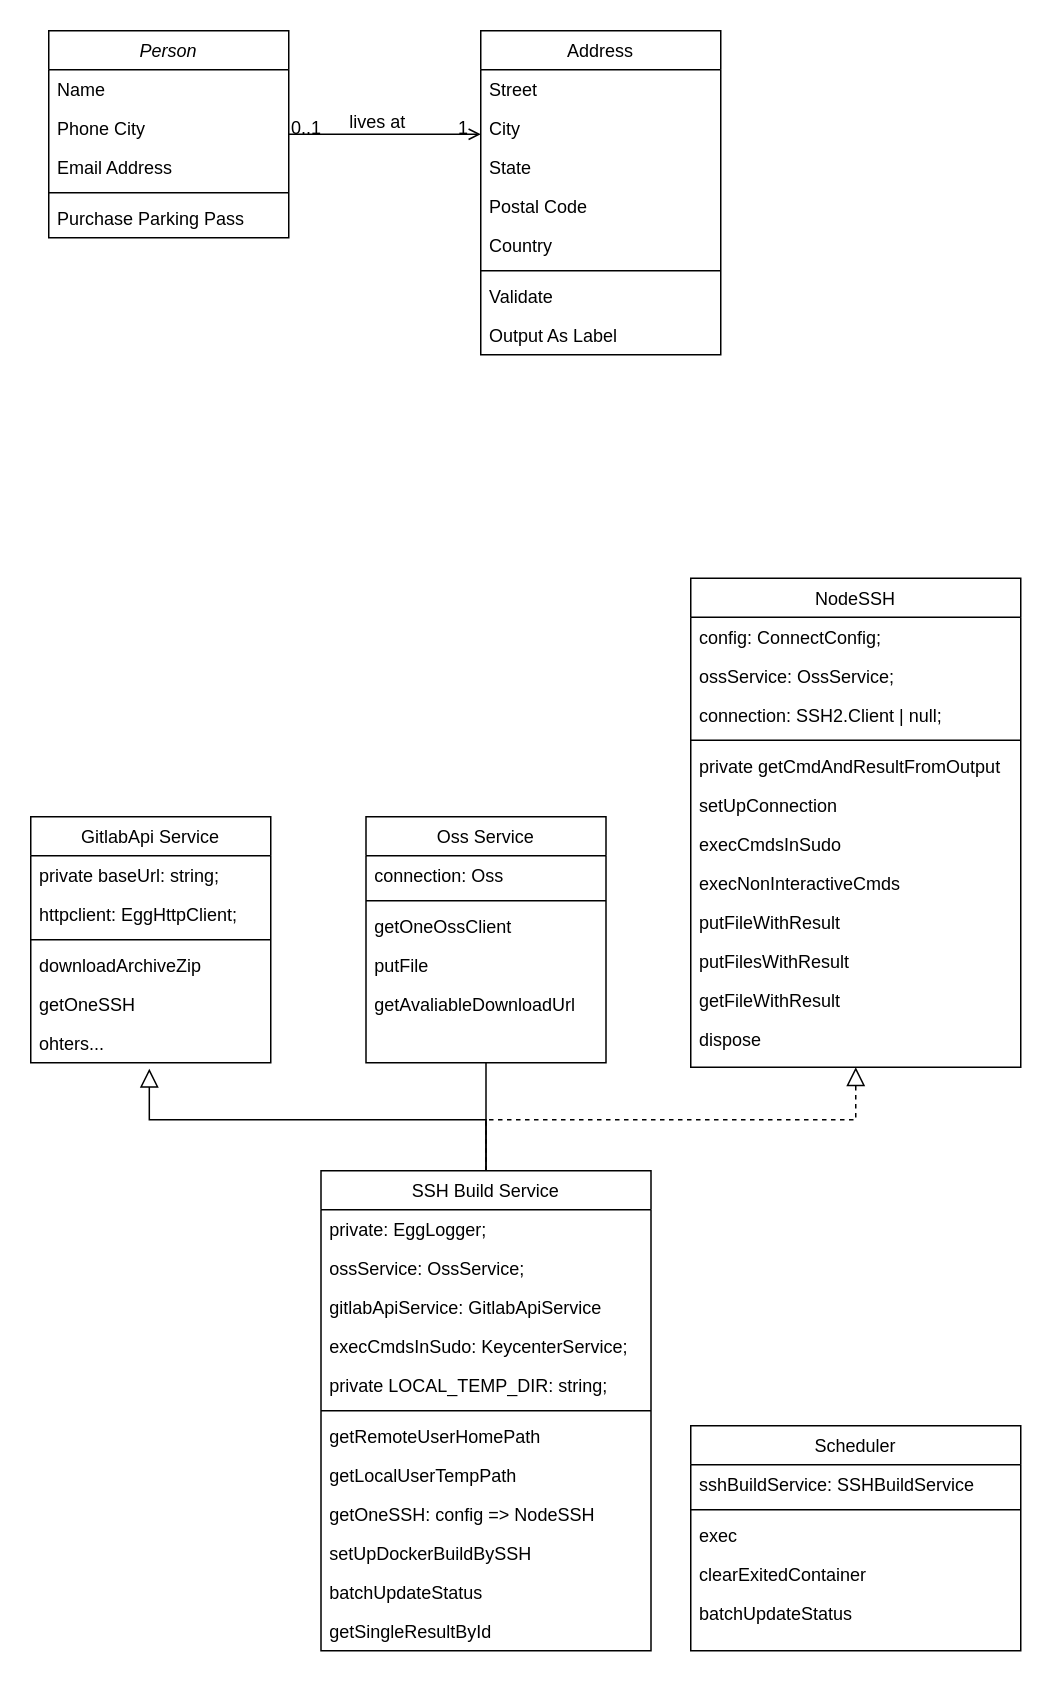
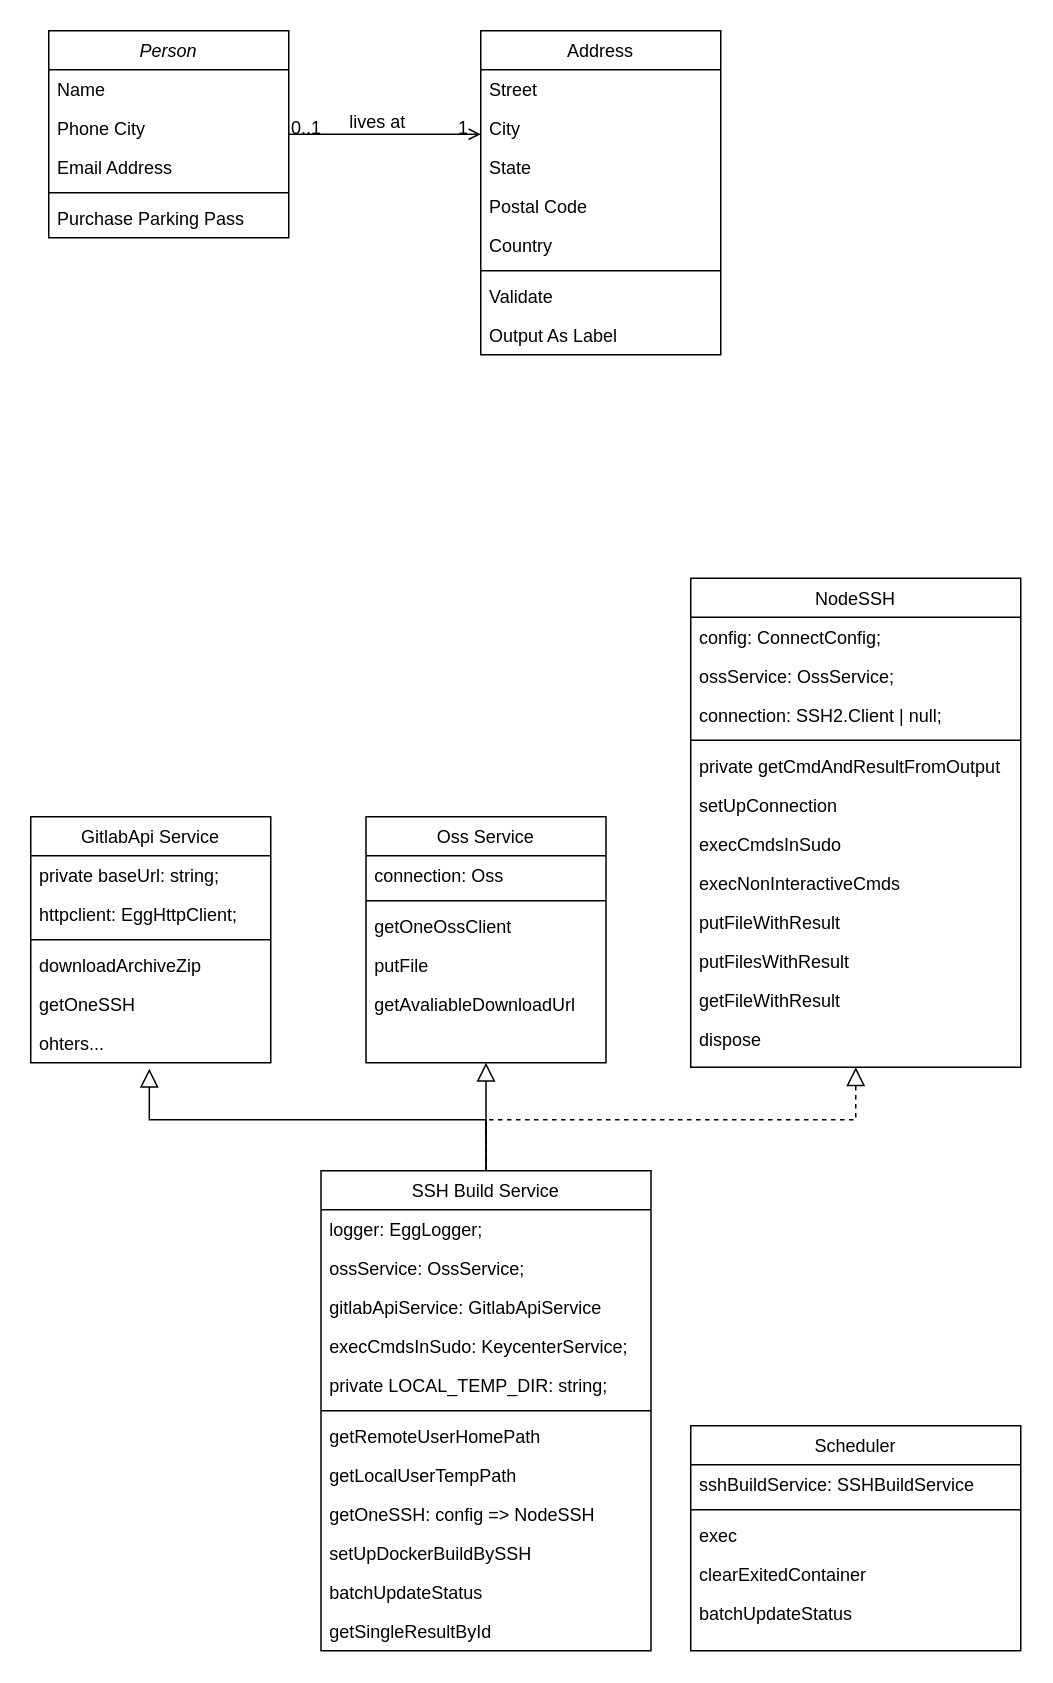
edge "Oss Service" -- "SSH Build Service": arrowhead none -> block
node "private: EggLogger;": label "private: EggLogger;" -> "logger: EggLogger;"
